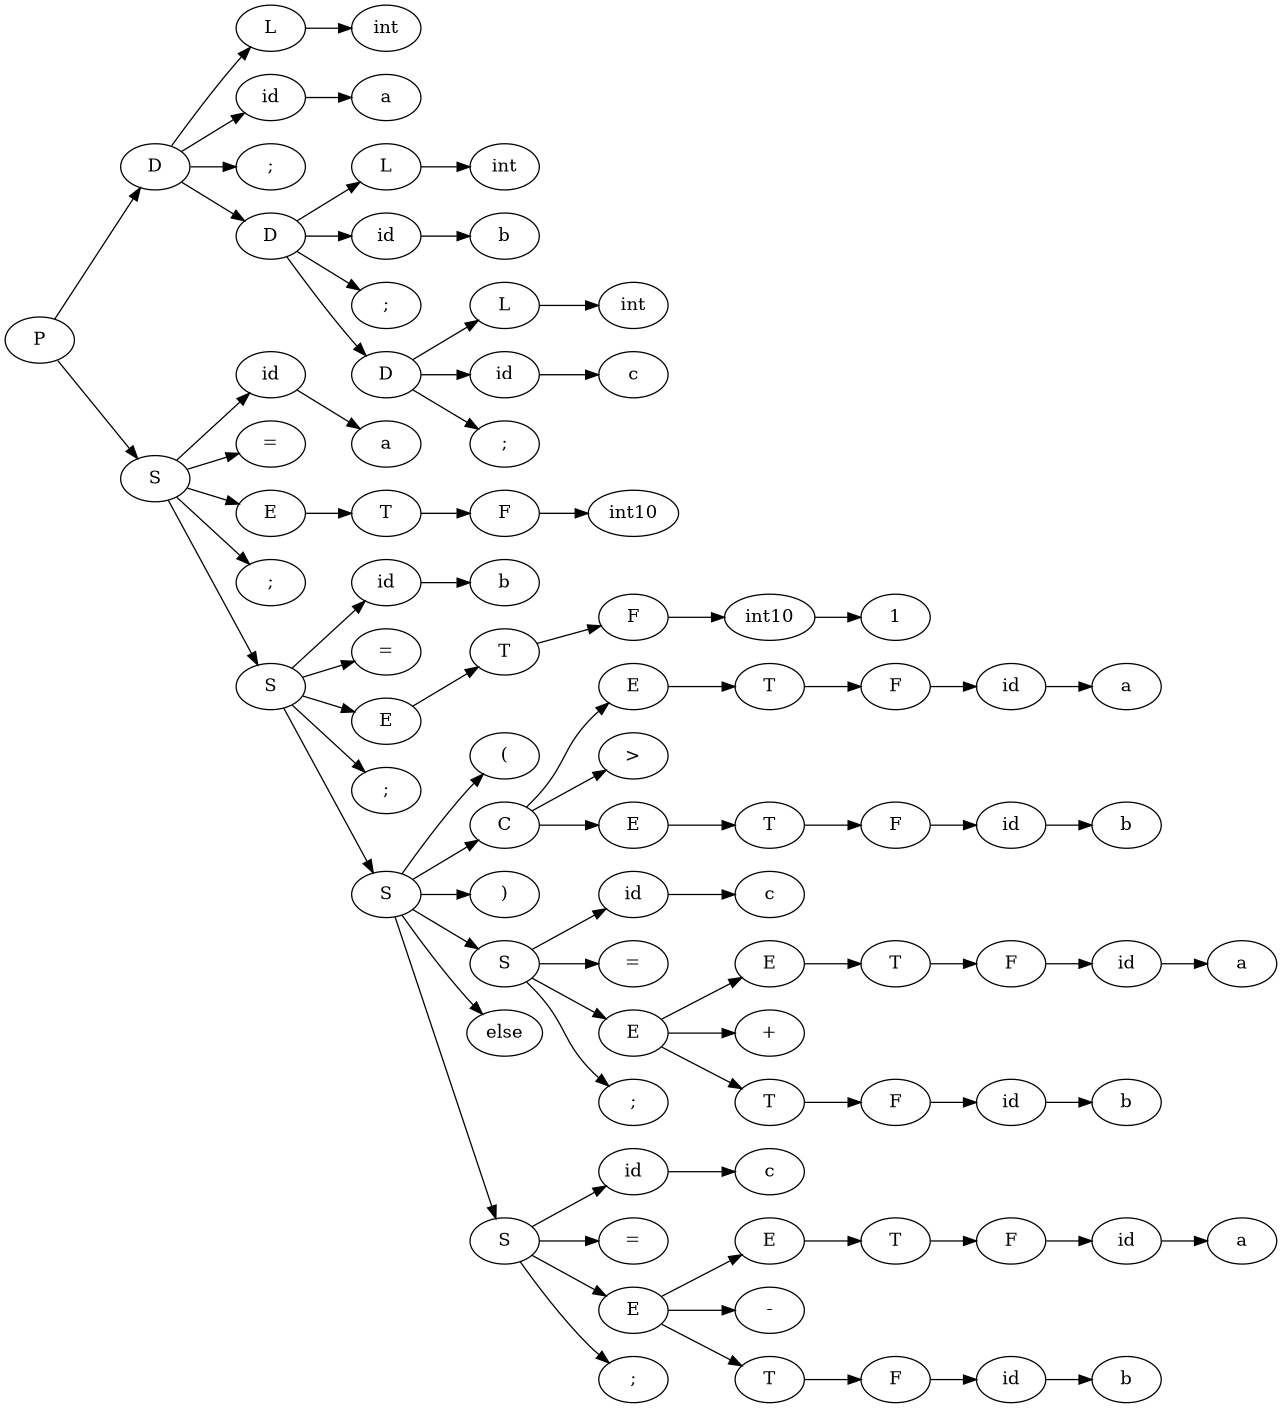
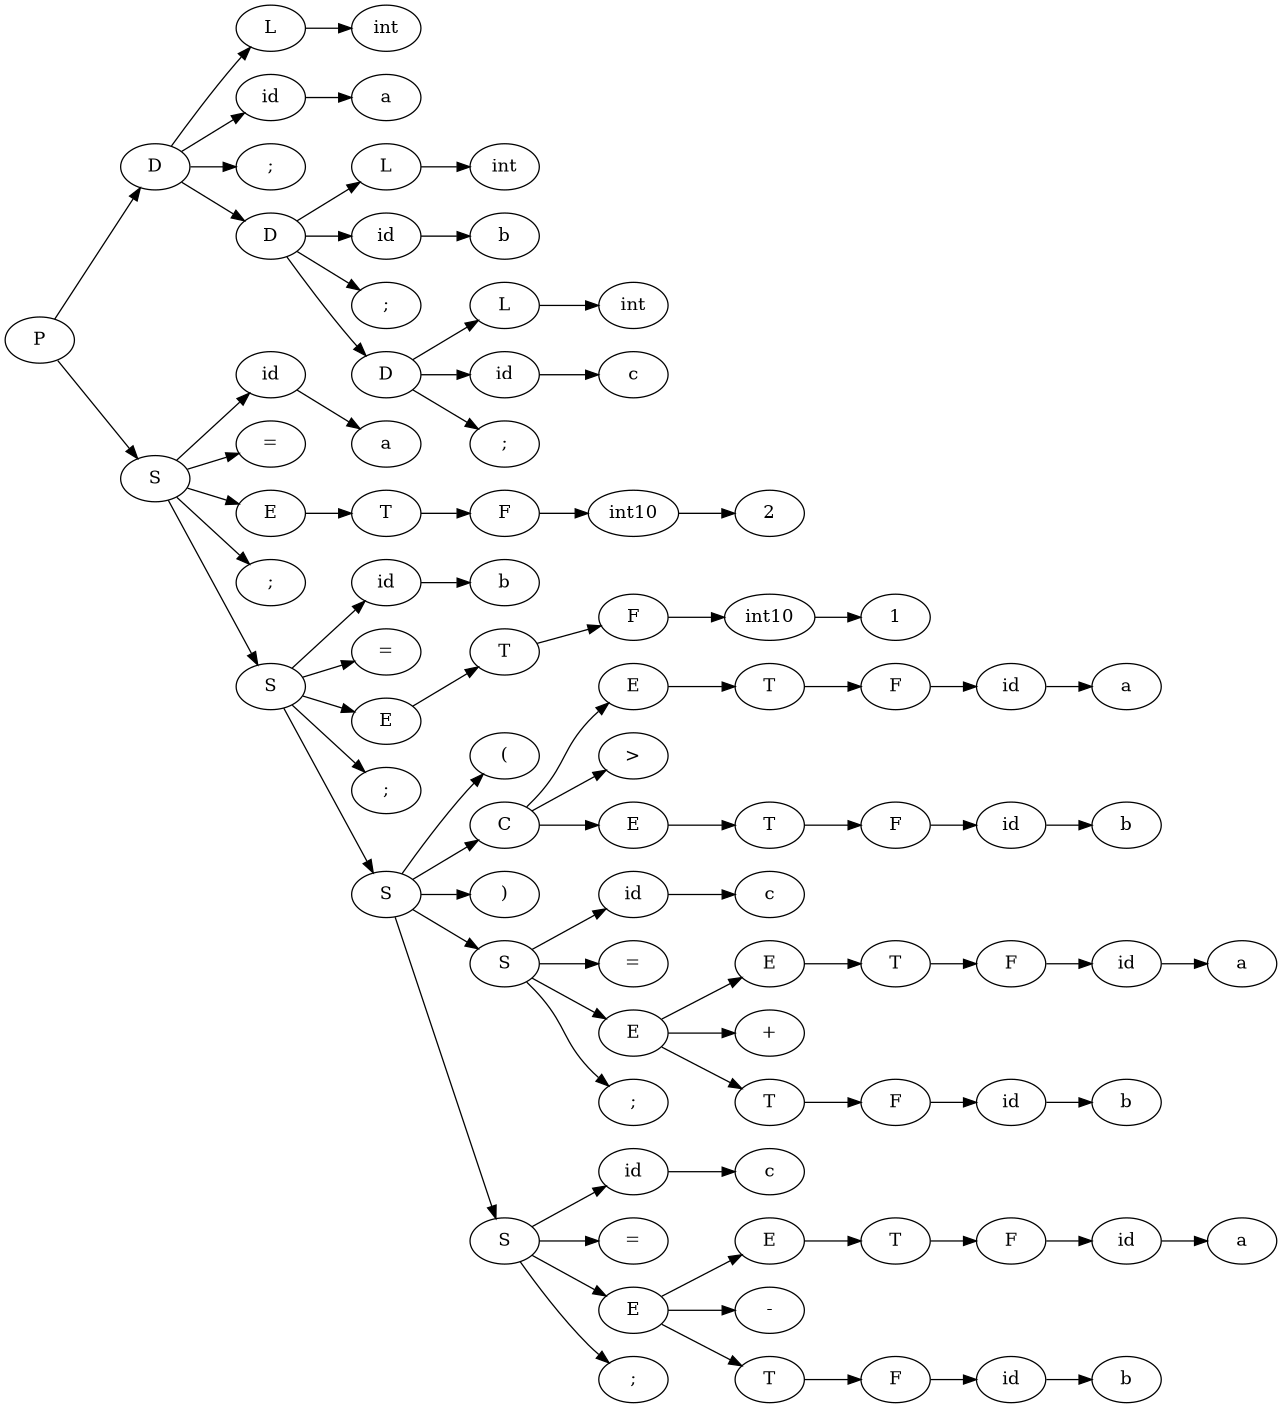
node "2": added
node "else": removed
